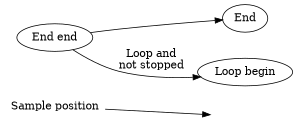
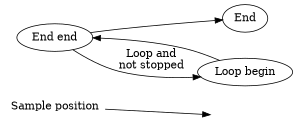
edge "Loop begin" -> "End end": added
